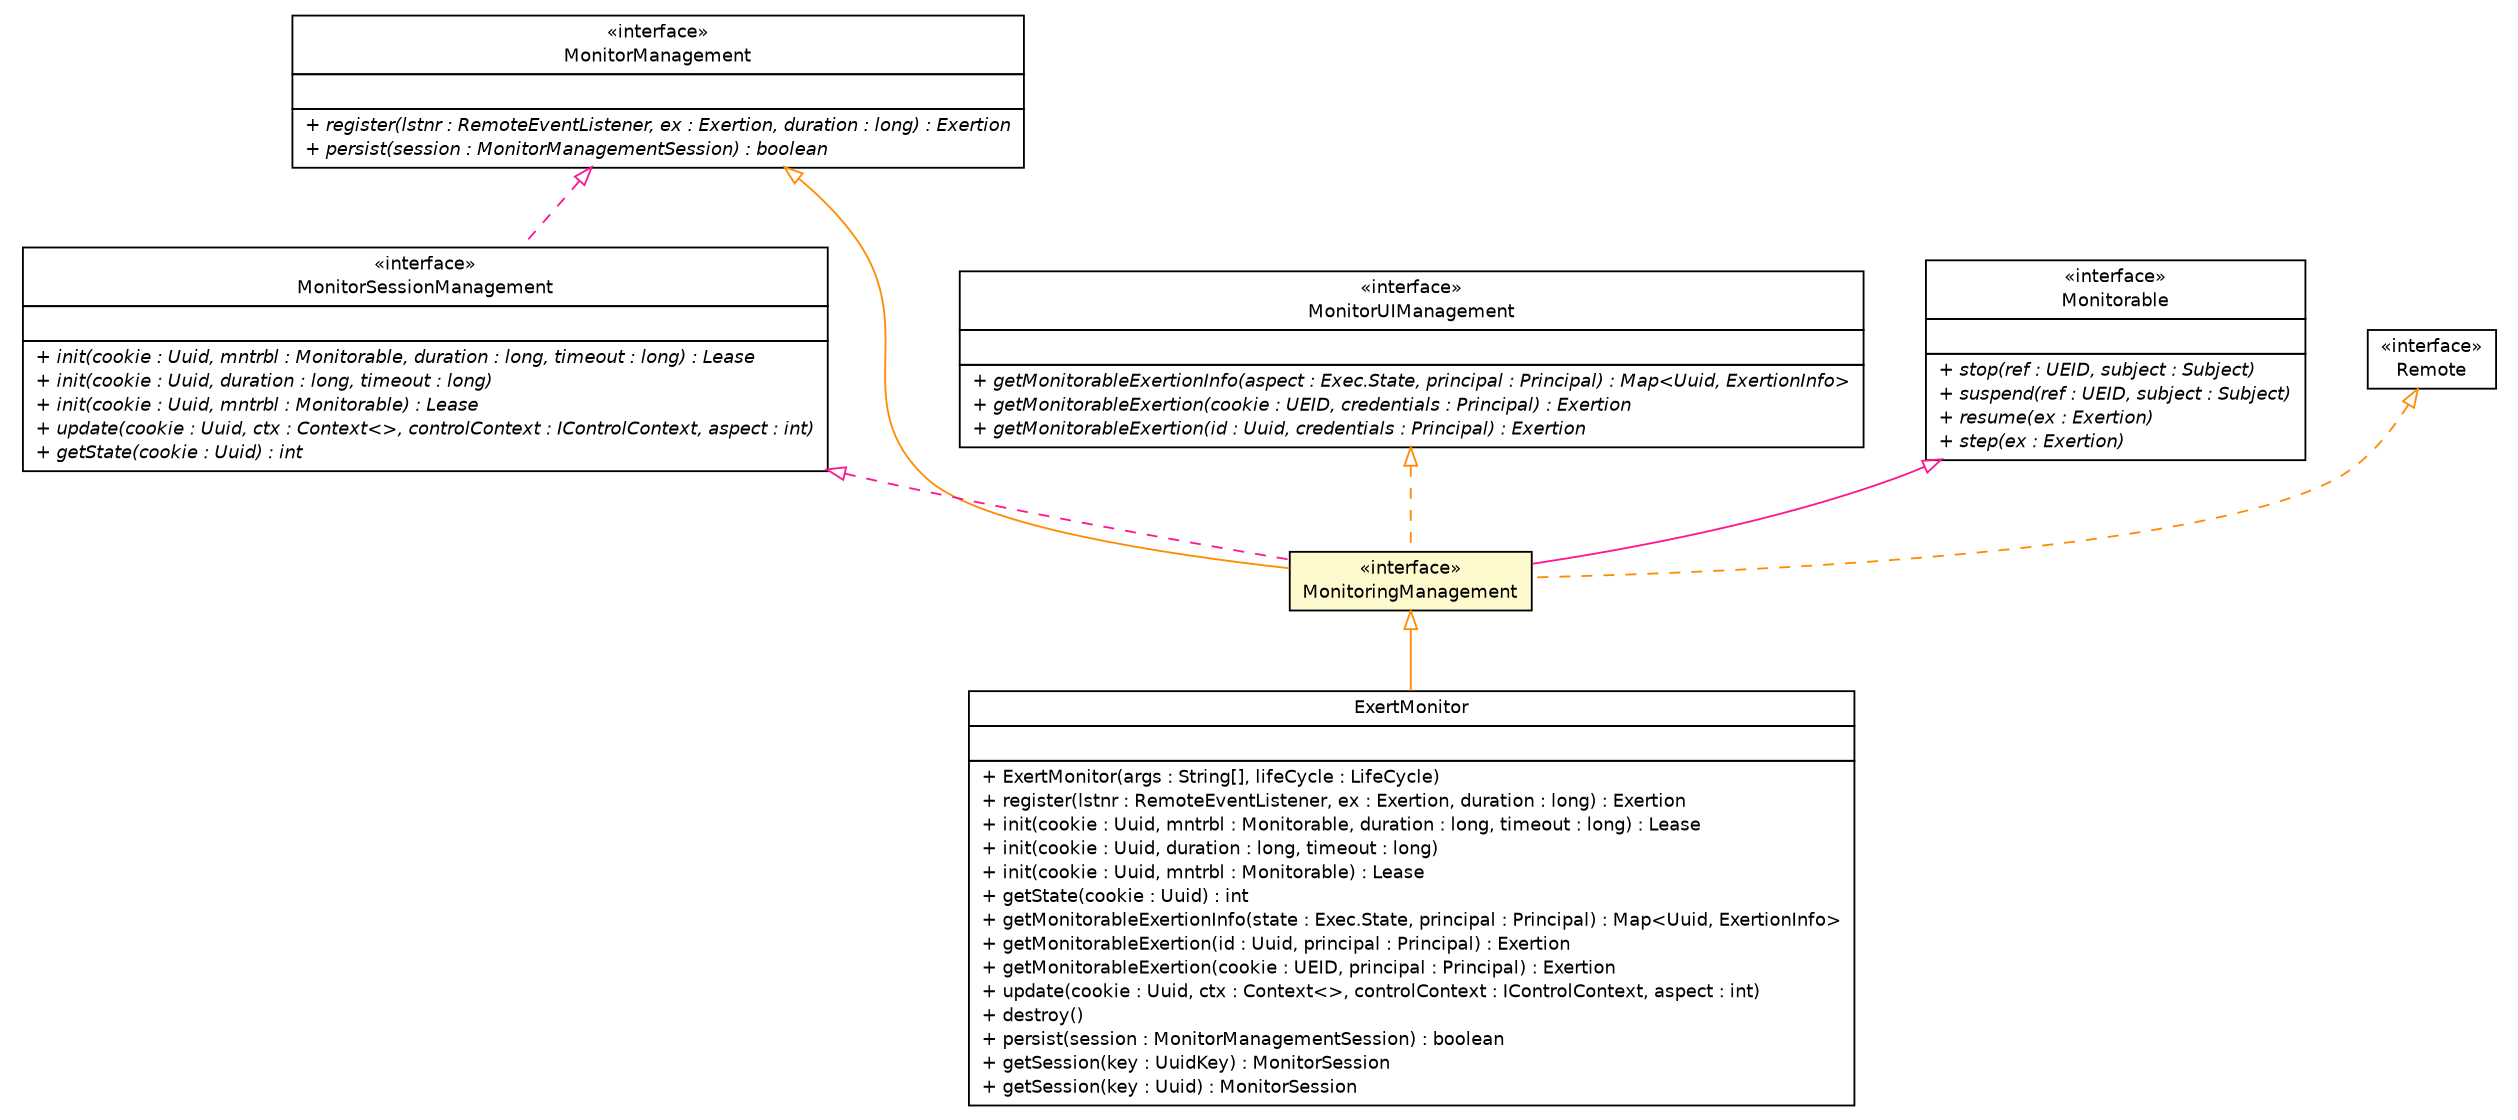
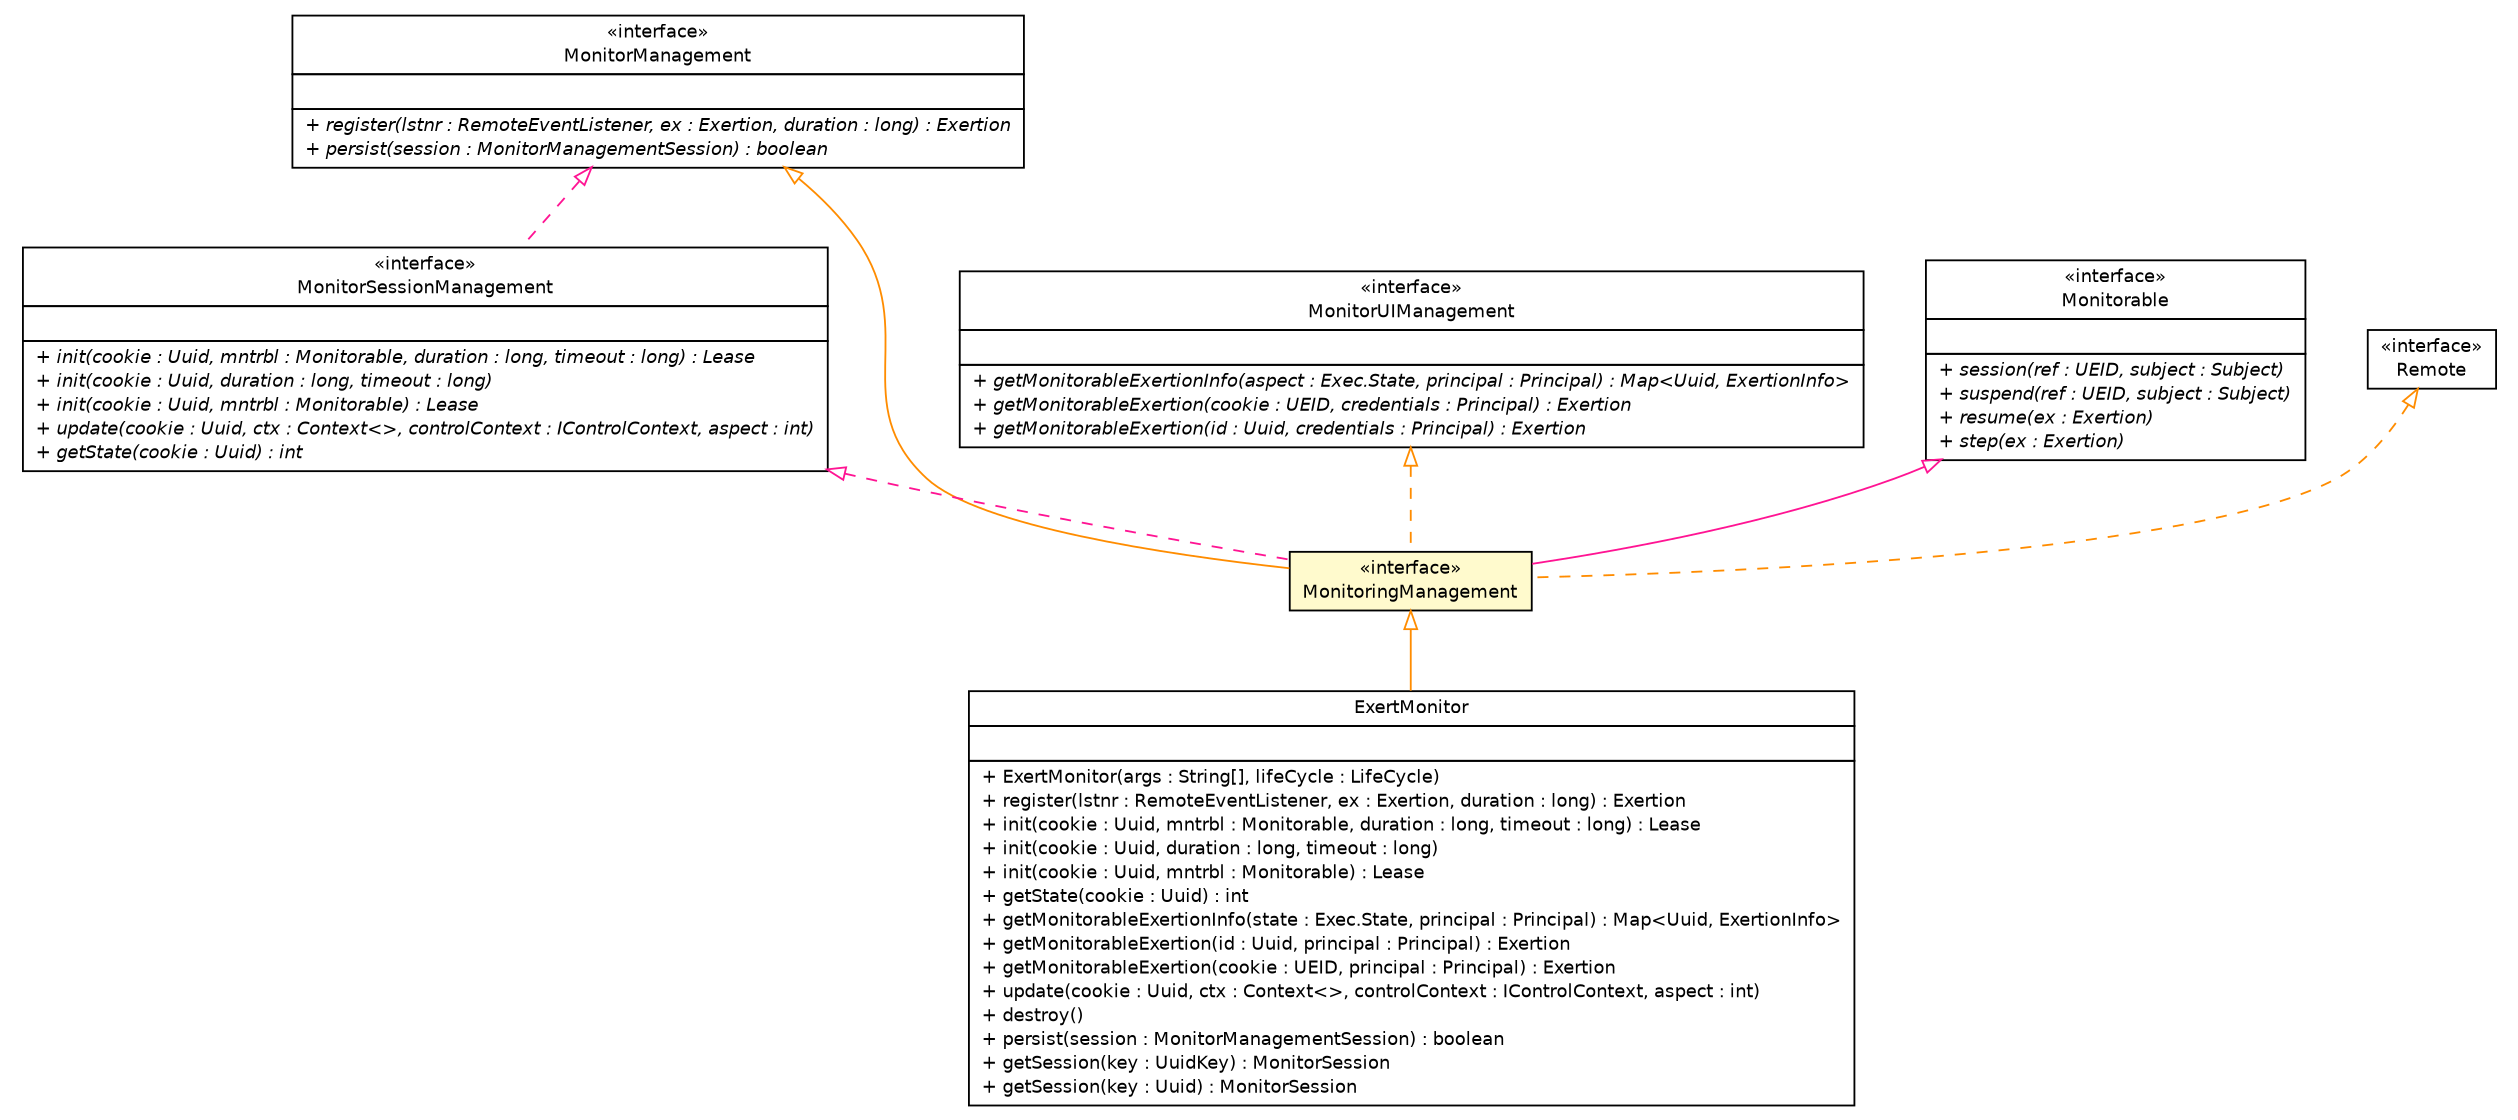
node "Monitorable": text "+ stop(ref : UEID, subject : Subject)" -> "+ session(ref : UEID, subject : Subject)"
